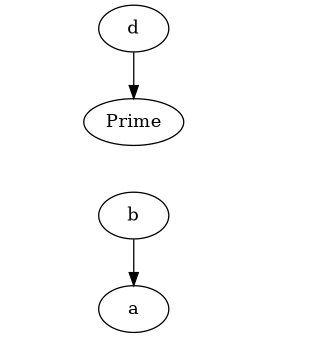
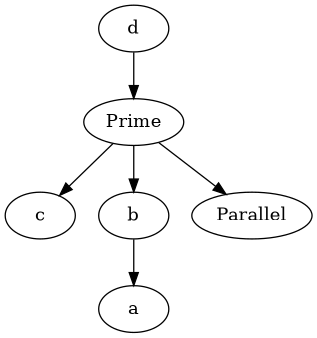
edge "Prime" -> "b": added
node "c": added
node "Parallel": added
